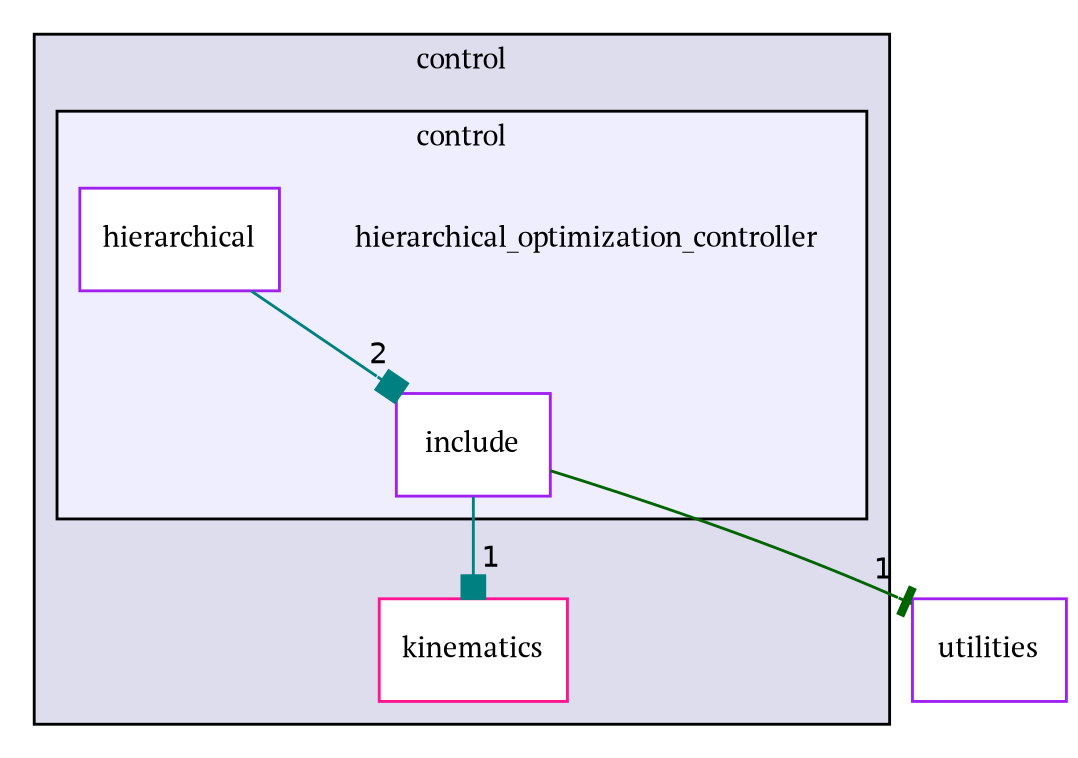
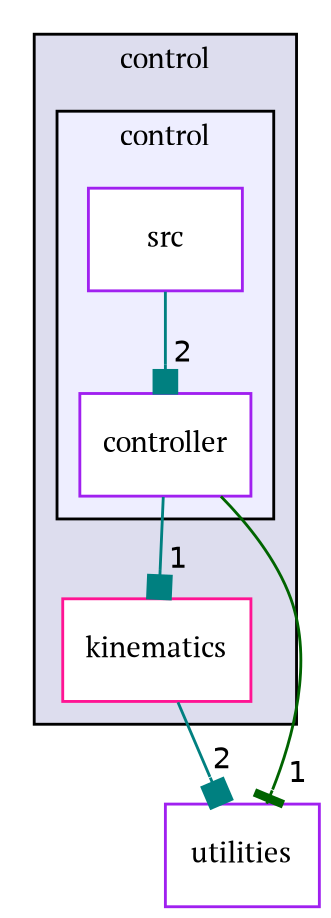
node "hierarchical": label "hierarchical" -> "src"
node "hierarchical_optimization_controller": removed
node "include": label "include" -> "controller"
edge "kinematics" -> "utilities": added
